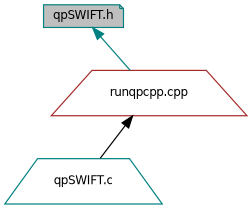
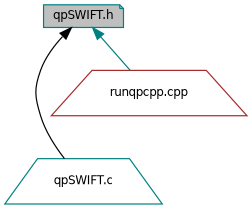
edge "qpSWIFT.c" -> "runqpcpp.cpp": now "qpSWIFT.c" -> "qpSWIFT.h"
